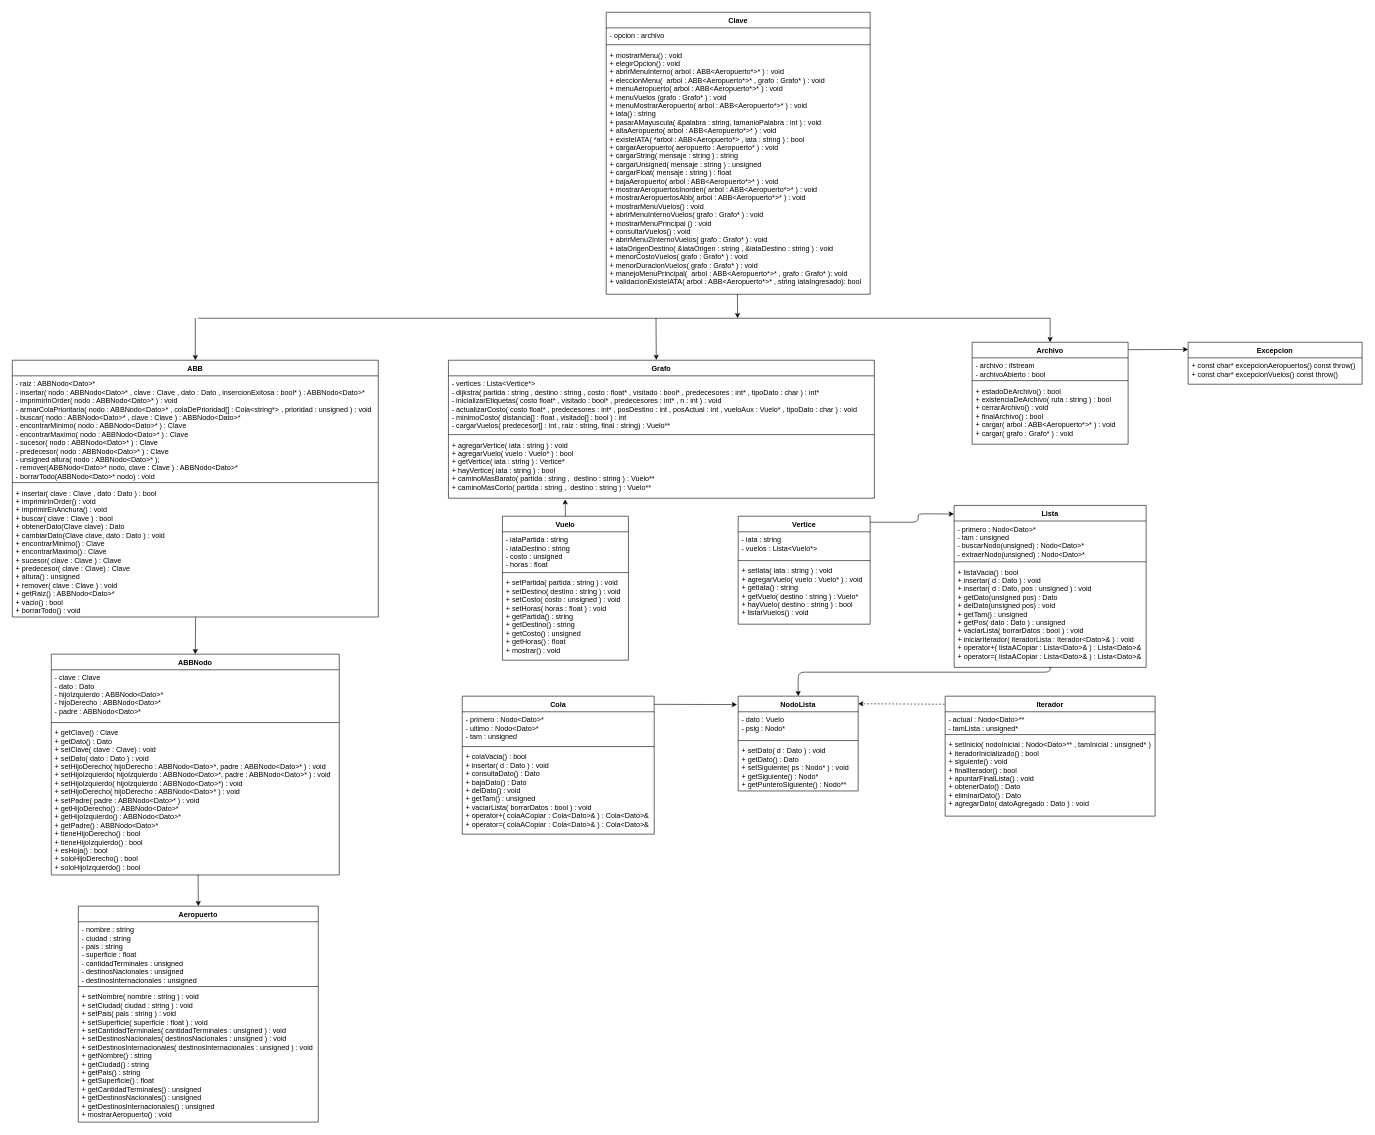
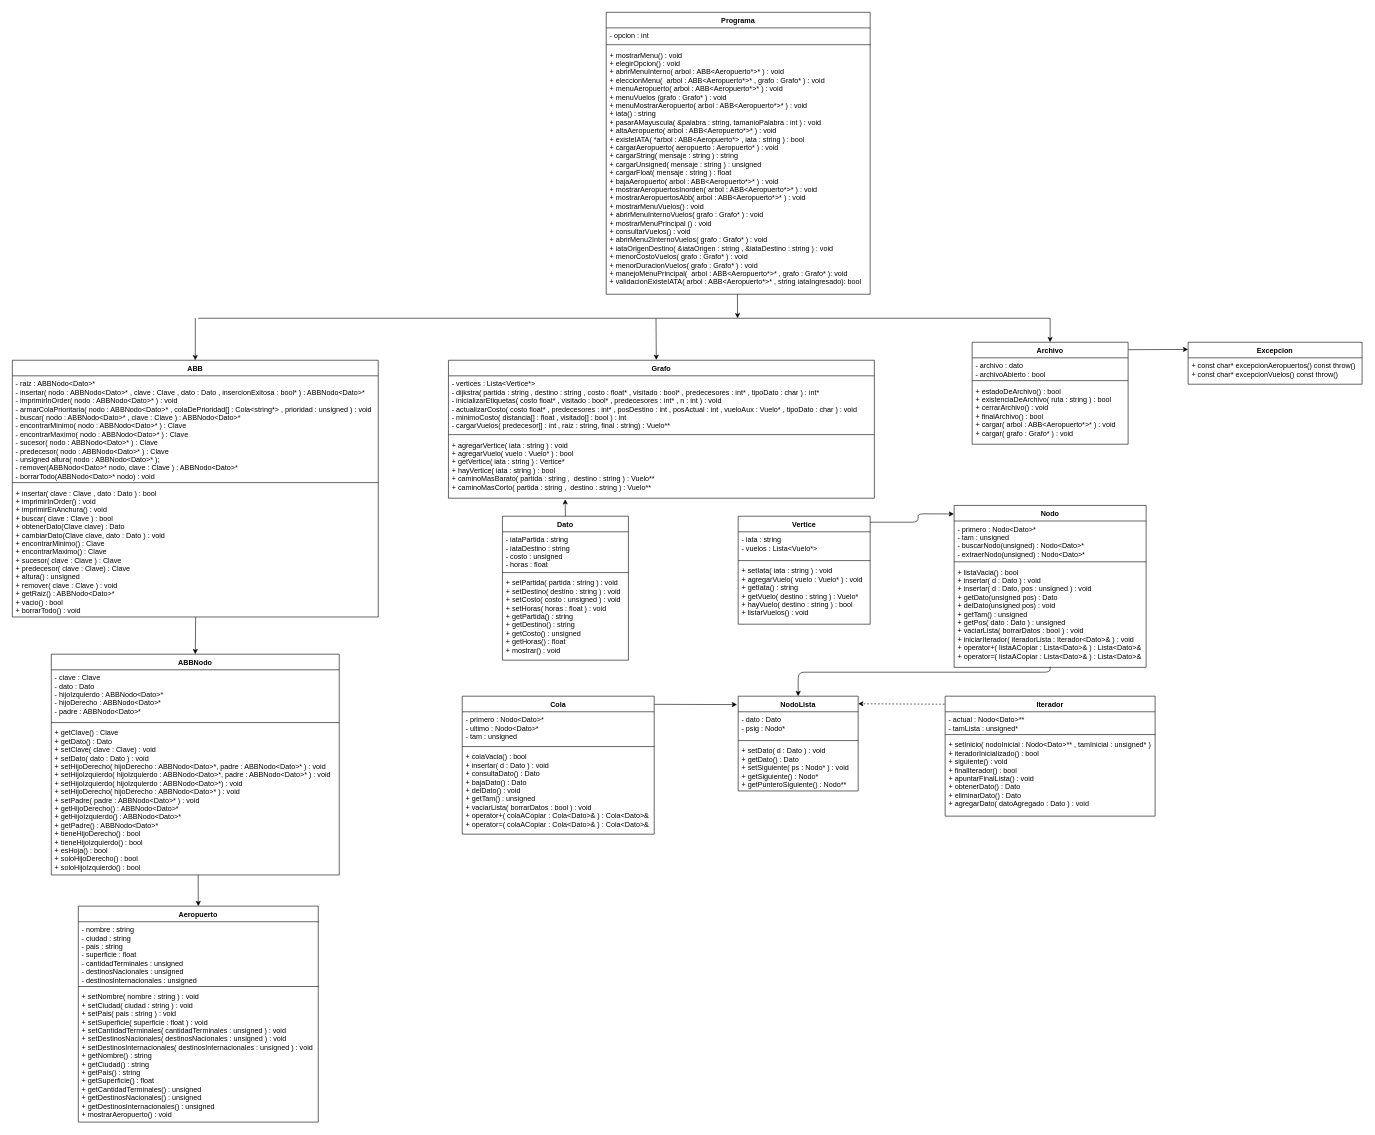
node "Clave": label "Clave" -> "Programa"
node "- opcion : archivo": label "- opcion : archivo" -> "- opcion : int"
node "- archivo : ifstream - archivoAbierto : bool": label "- archivo : ifstream - archivoAbierto : bool" -> "- archivo : dato - archivoAbierto : bool"
node "Lista": label "Lista" -> "Nodo"
node "Vuelo": label "Vuelo" -> "Dato"
node "- dato : Vuelo - psig : Nodo*": label "- dato : Vuelo - psig : Nodo*" -> "- dato : Dato - psig : Nodo*"
